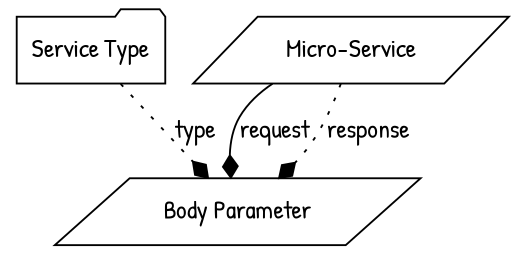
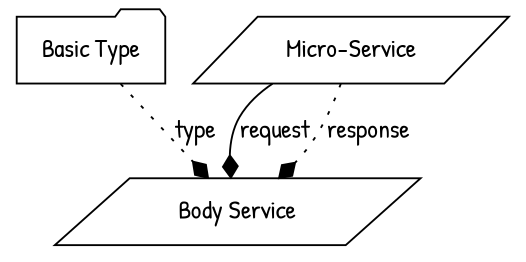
node "Service Type": label "Service Type" -> "Basic Type"
node "Body Parameter": label "Body Parameter" -> "Body Service"
